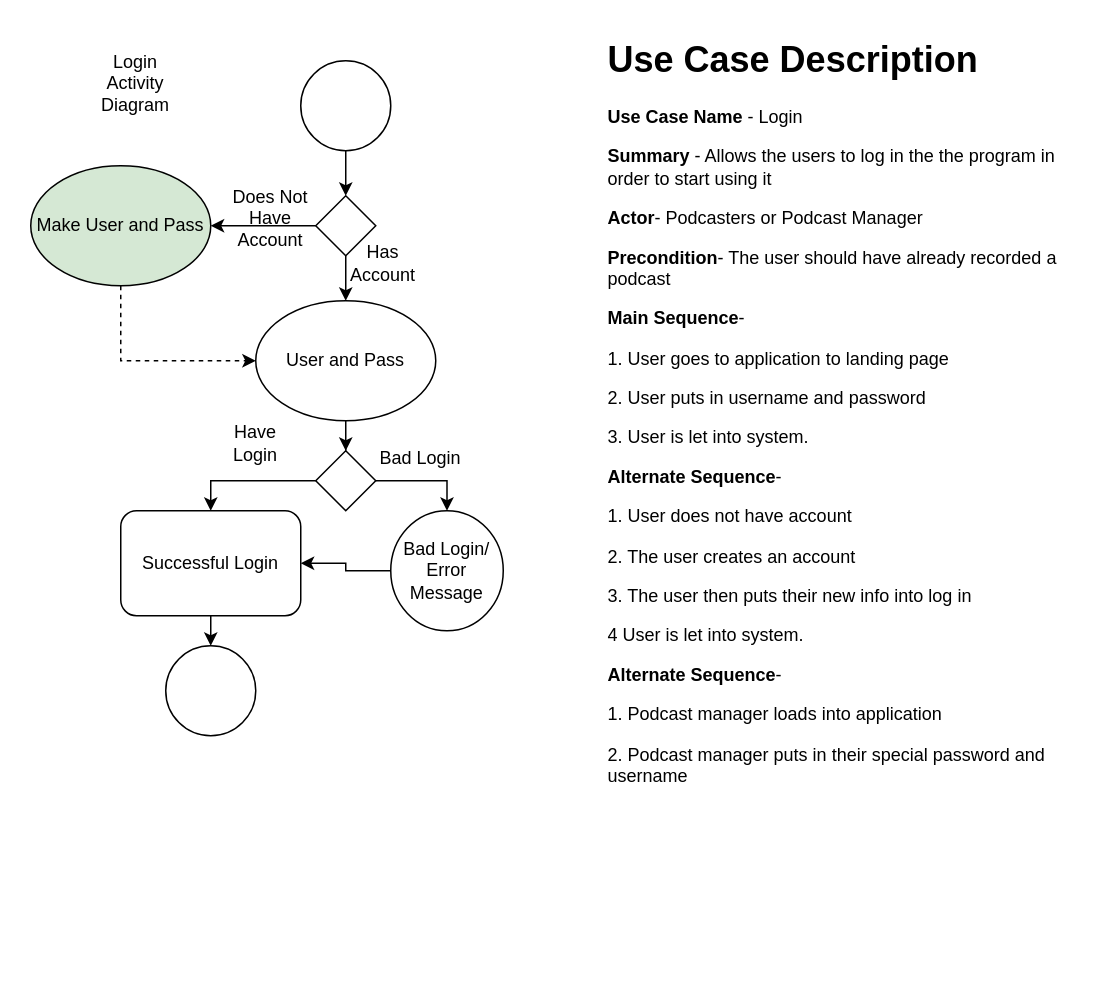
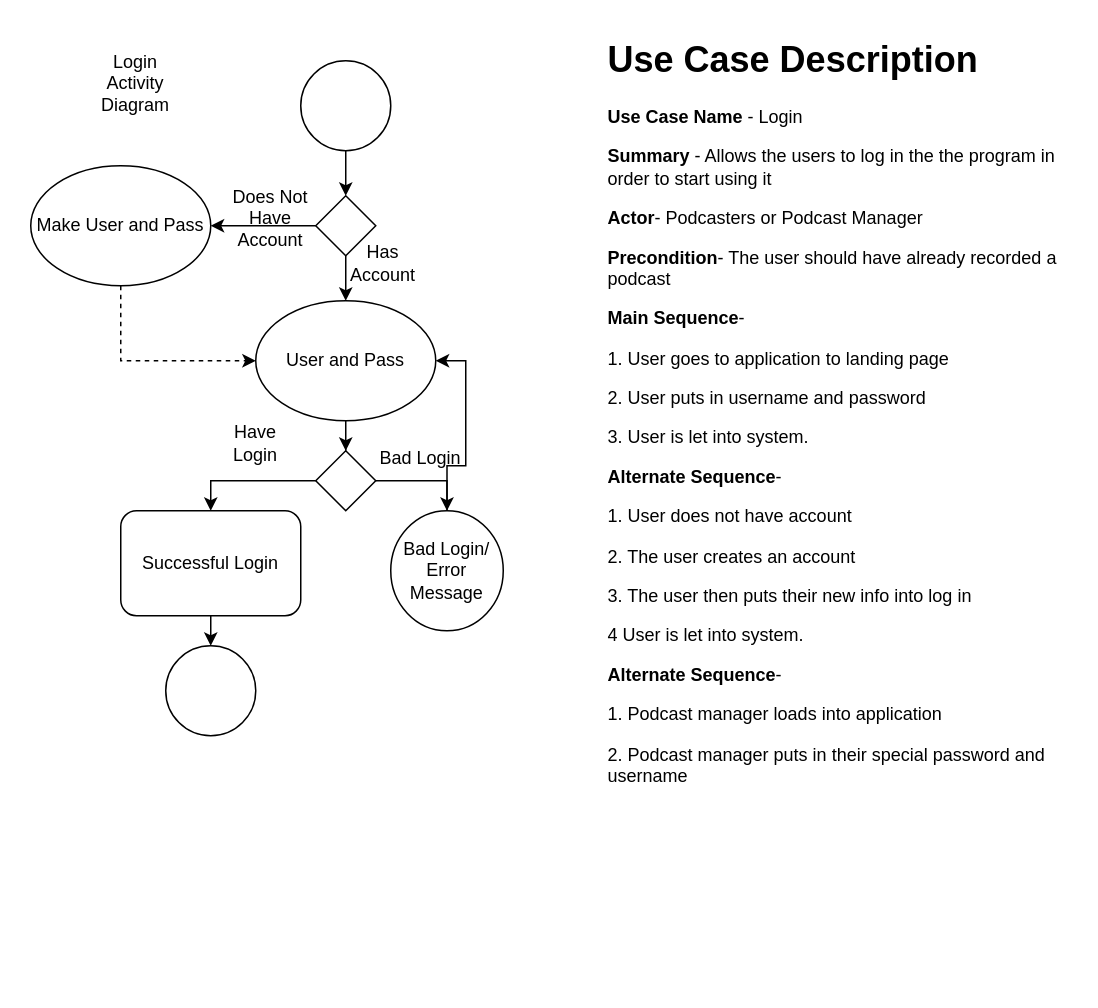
node "Make User and Pass": fillcolor #d5e8d4 -> #ffffff
edge "Bad Login/ Error Message" -> "Successful Login": now "Bad Login/ Error Message" -> "User and Pass"
